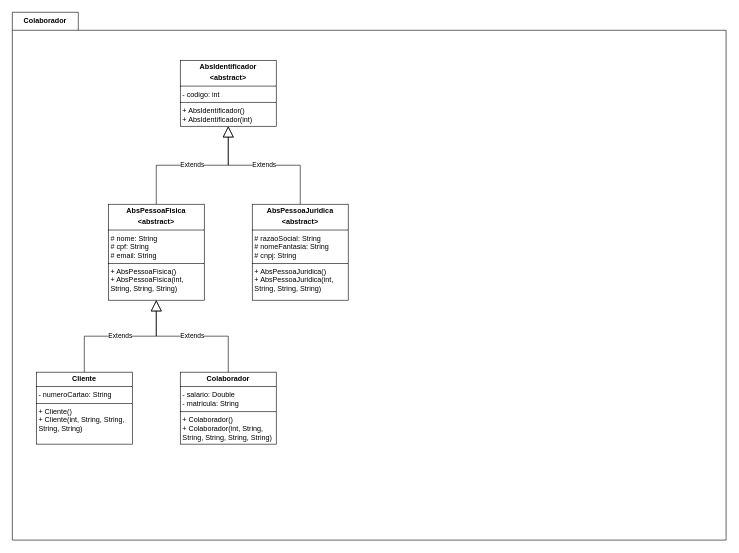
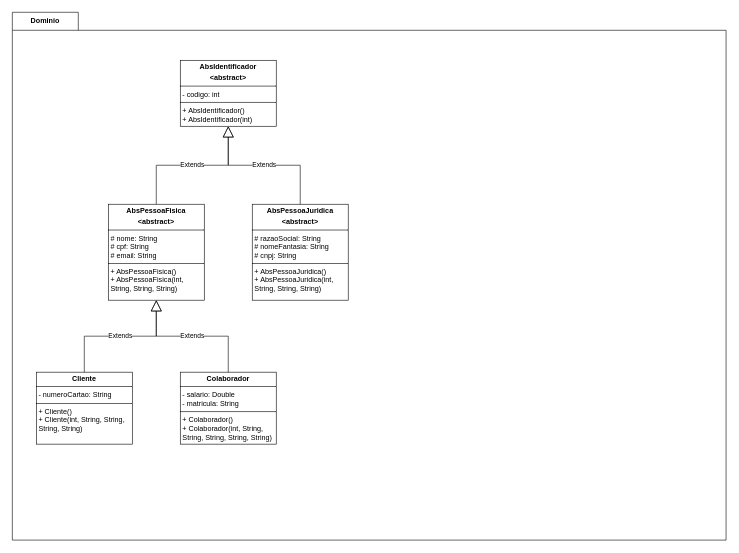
node "Colaborador": label "Colaborador" -> "Dominio"
